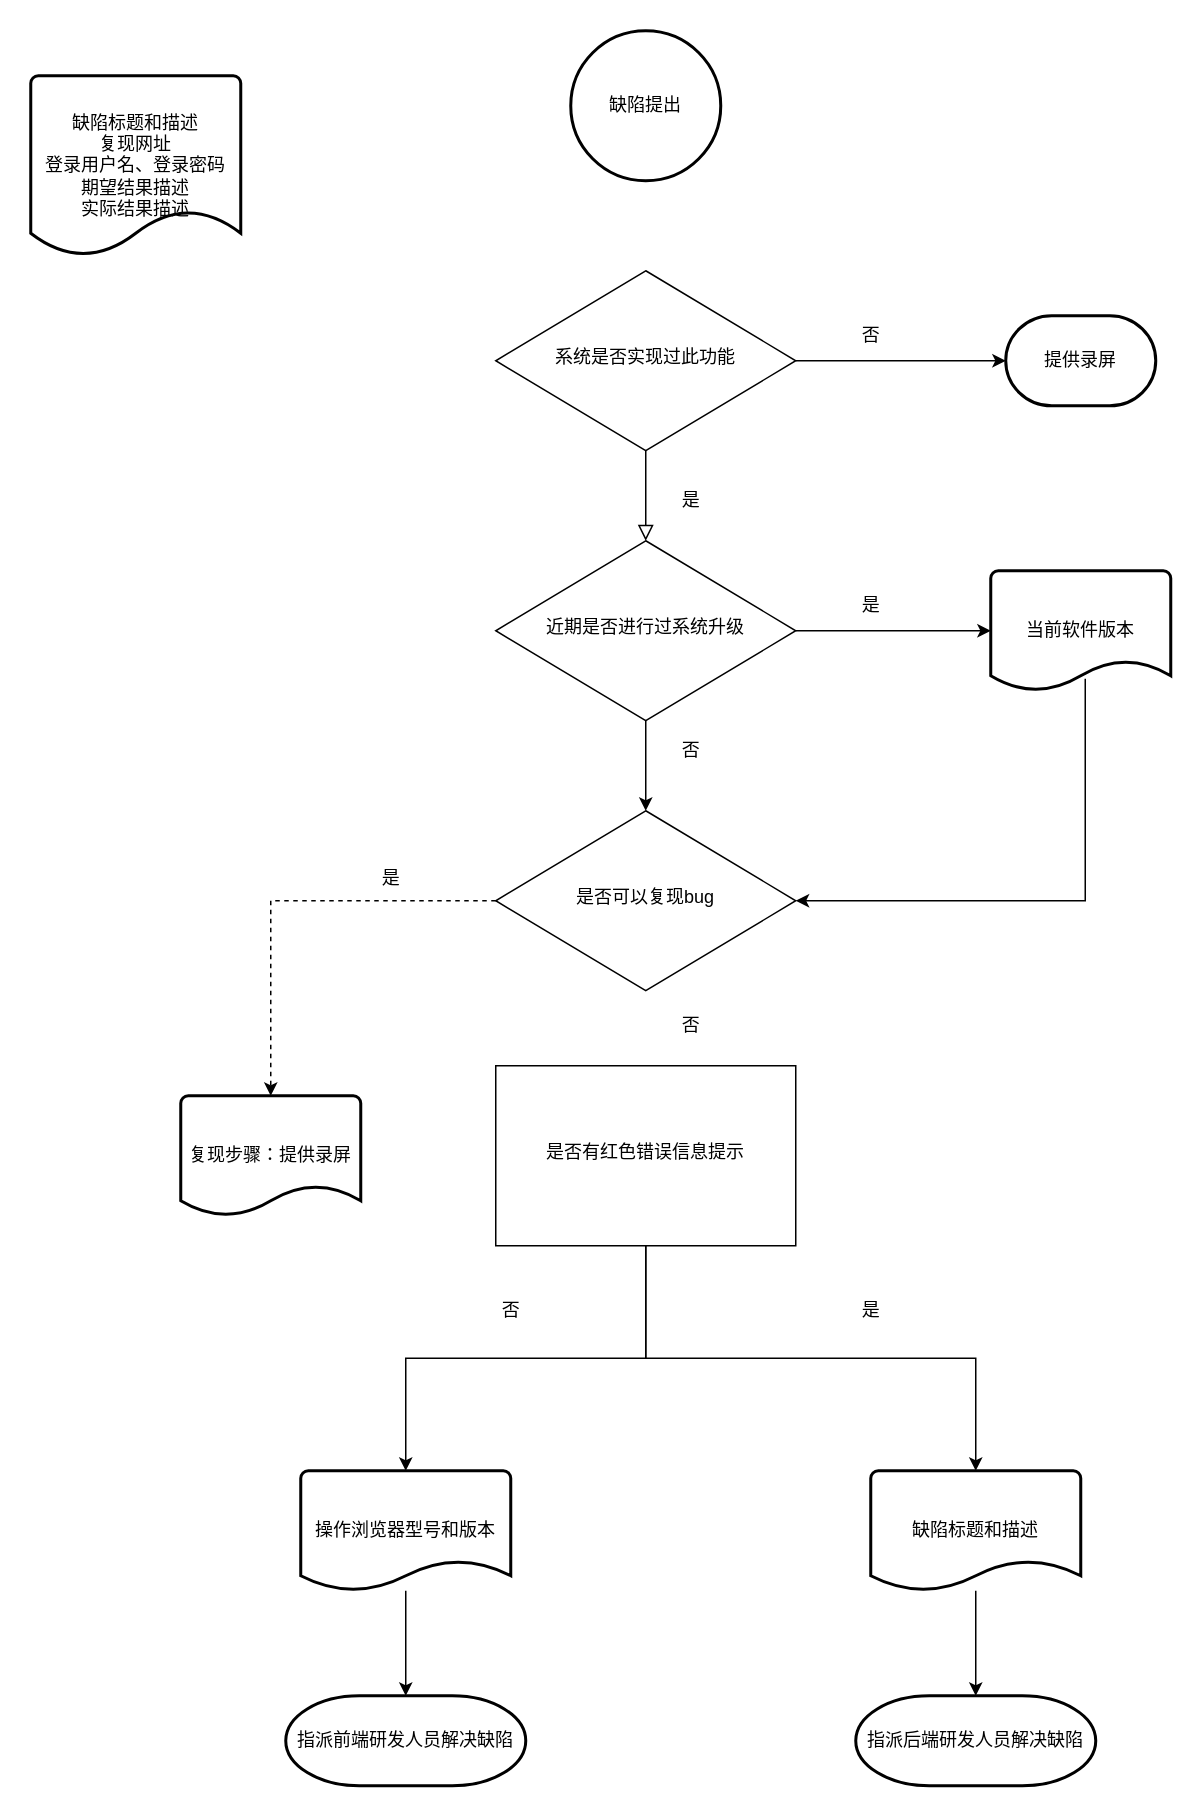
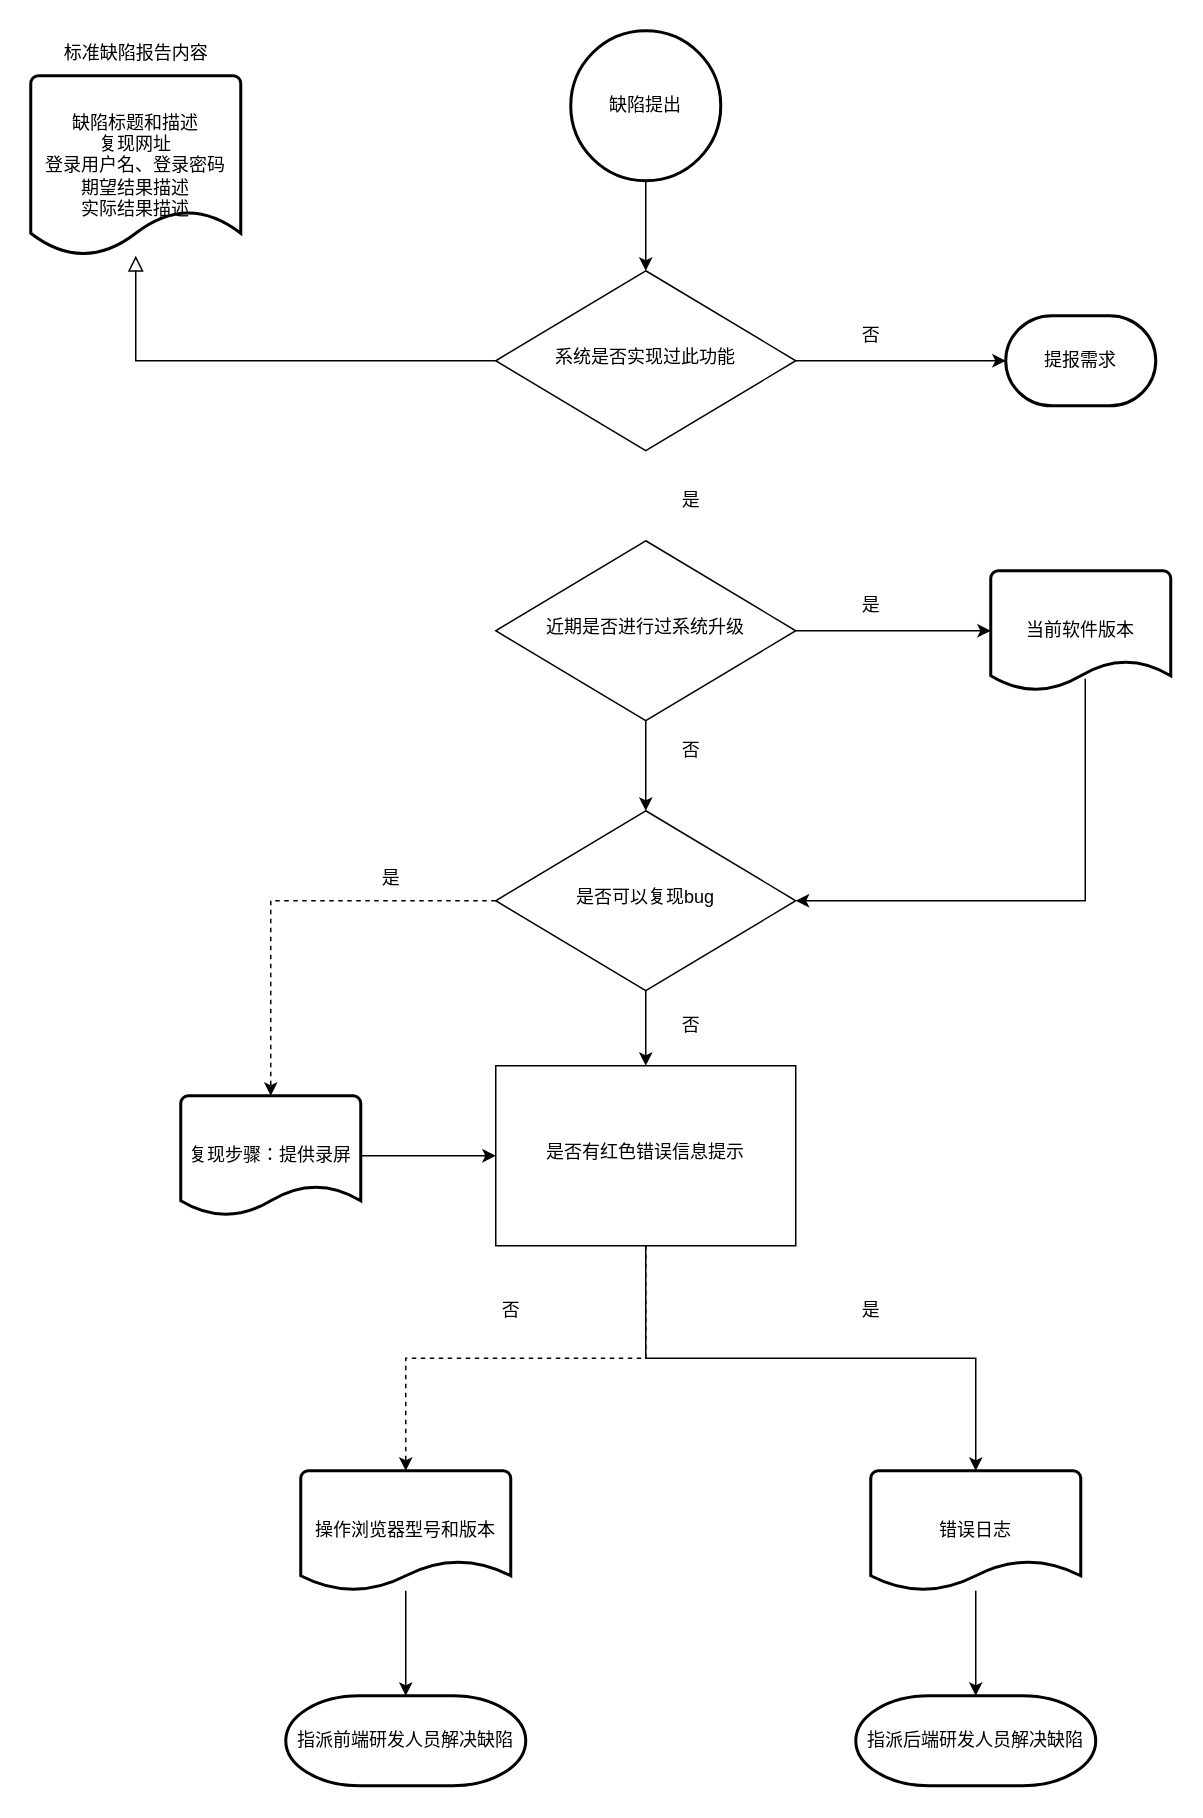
node "标准缺陷报告内容": added
edge "缺陷提出" -> "系统是否实现过此功能": added
node "提供录屏": label "提供录屏" -> "提报需求"
edge "系统是否实现过此功能" -> "近期是否进行过系统升级": now "系统是否实现过此功能" -> "缺陷标题和描述 复现网址 登录用户名、登录密码 期望结果描述 实际结果描述"
edge "是否可以复现bug" -> "是否有红色错误信息提示": added
edge "复现步骤：提供录屏" -> "是否有红色错误信息提示": added
edge "是否有红色错误信息提示" -> "操作浏览器型号和版本": style solid -> dashed
node "缺陷标题和描述": label "缺陷标题和描述" -> "错误日志"
